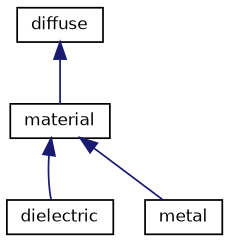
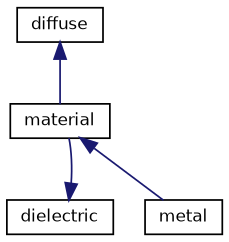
edge "dielectric" -> "material": reversed
